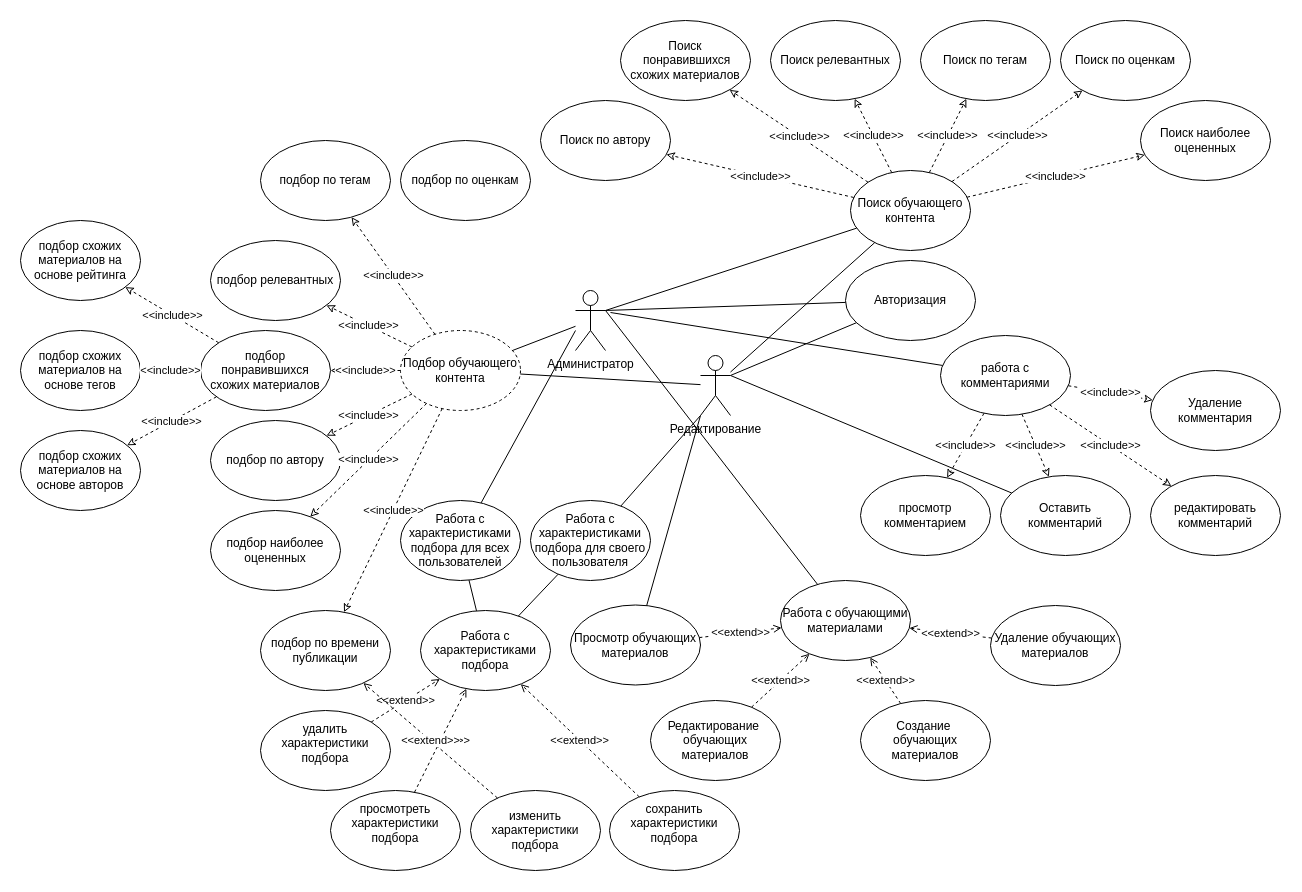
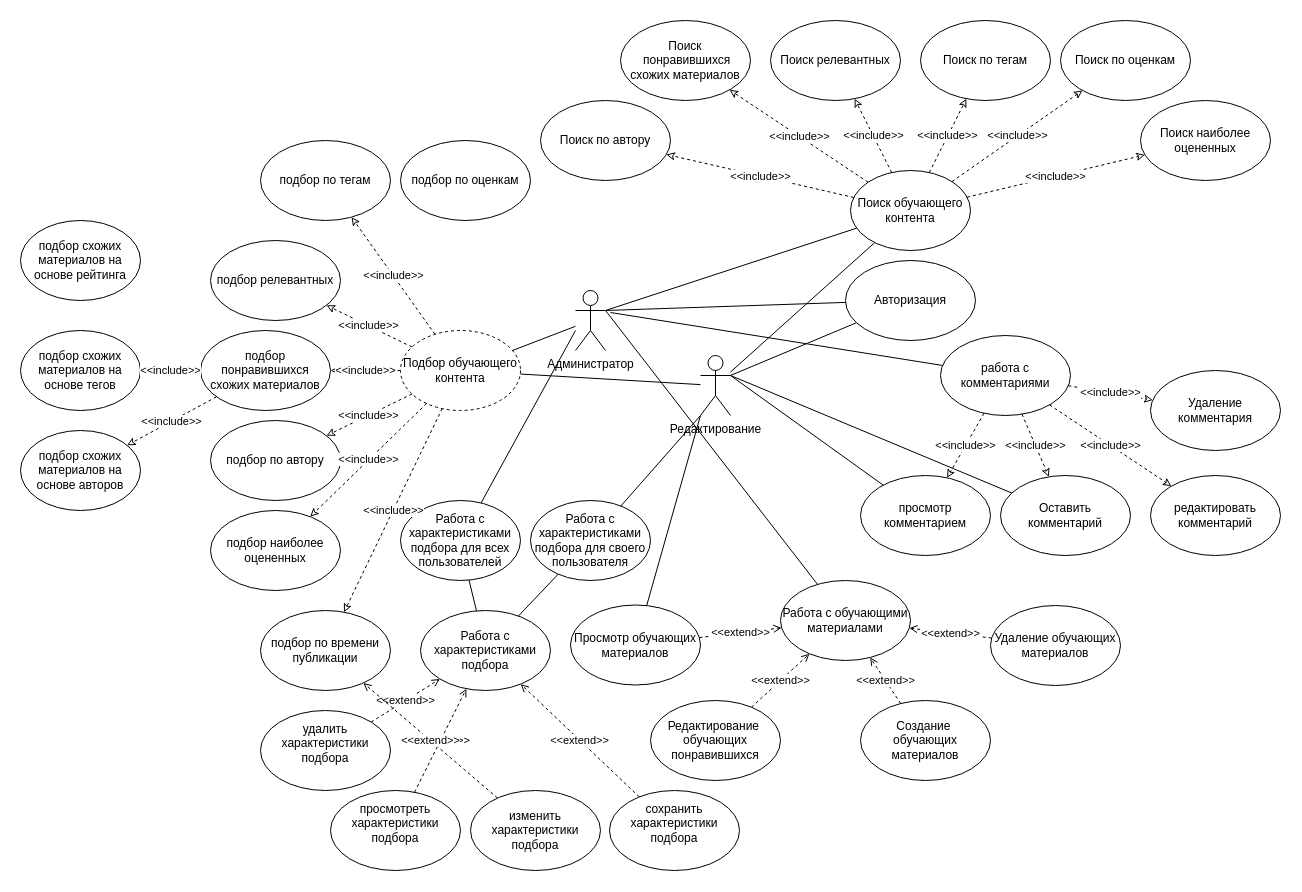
edge "подбор понравившихся схожих материалов" -> "подбор схожих материалов на основе рейтинга": removed, label "<<include>>"
edge "Редактирование" -- "просмотр комментарием": added
node "Редактирование обучающих материалов": label "Редактирование обучающих материалов" -> "Редактирование обучающих понравившихся"
